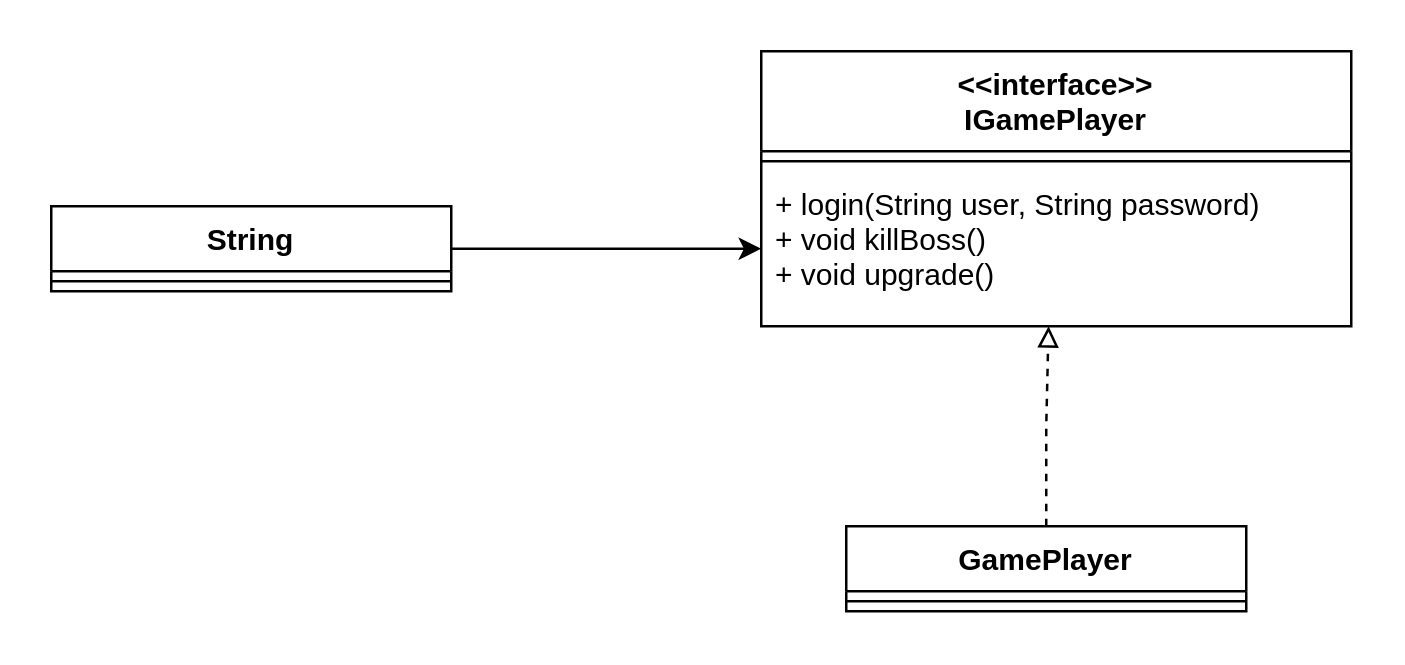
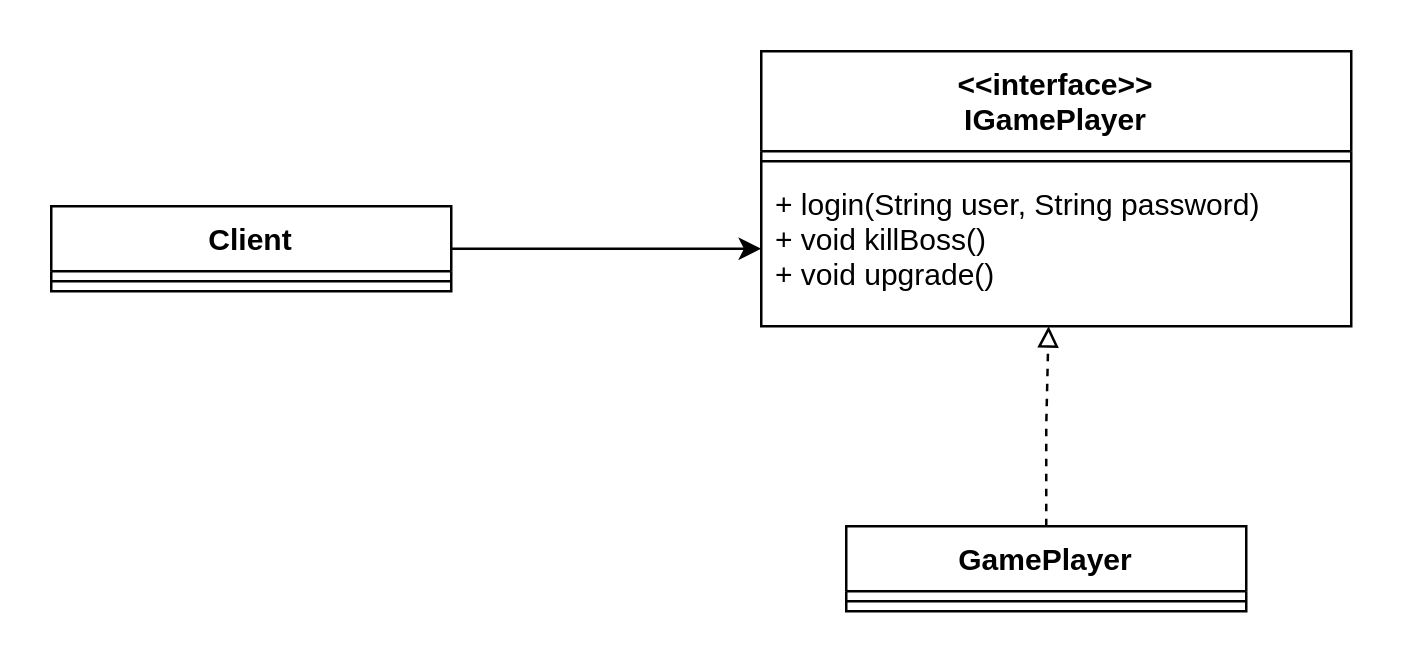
node "String": label "String" -> "Client"
